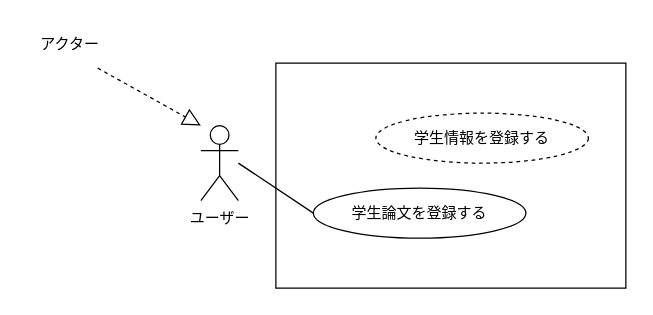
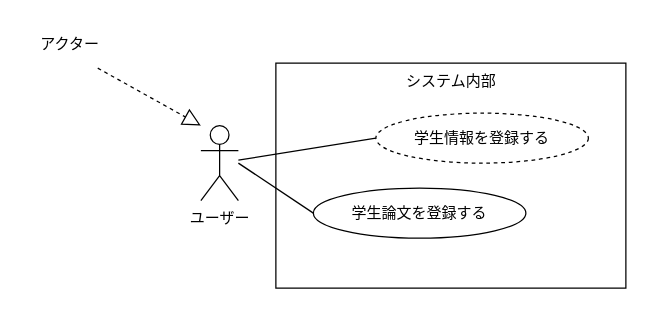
node "システム内部": added
edge "学生情報を登録する" -- "ユーザー": added
